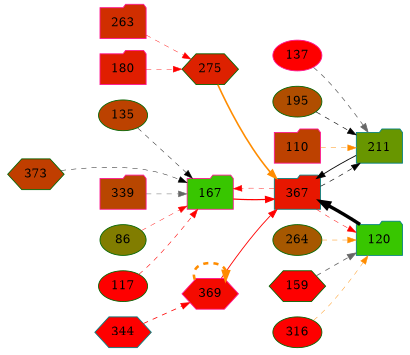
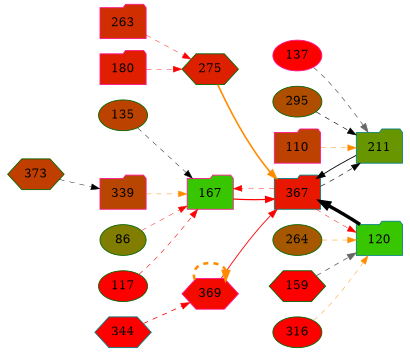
node "195": label "195" -> "295"
edge "373" -> "167": now "373" -> "339"
edge "339" -> "167": color gray40 -> darkorange
